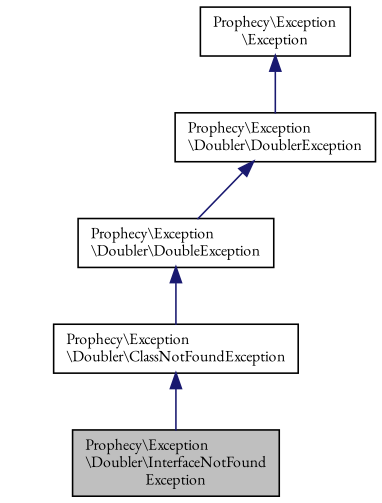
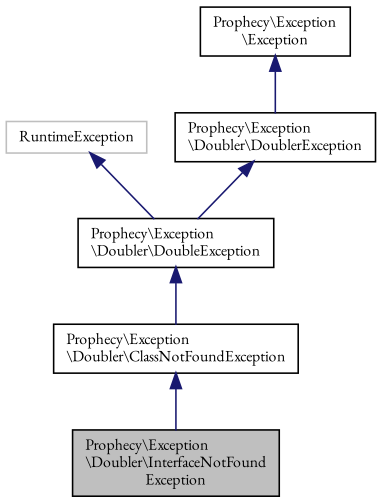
node "RuntimeException": added
